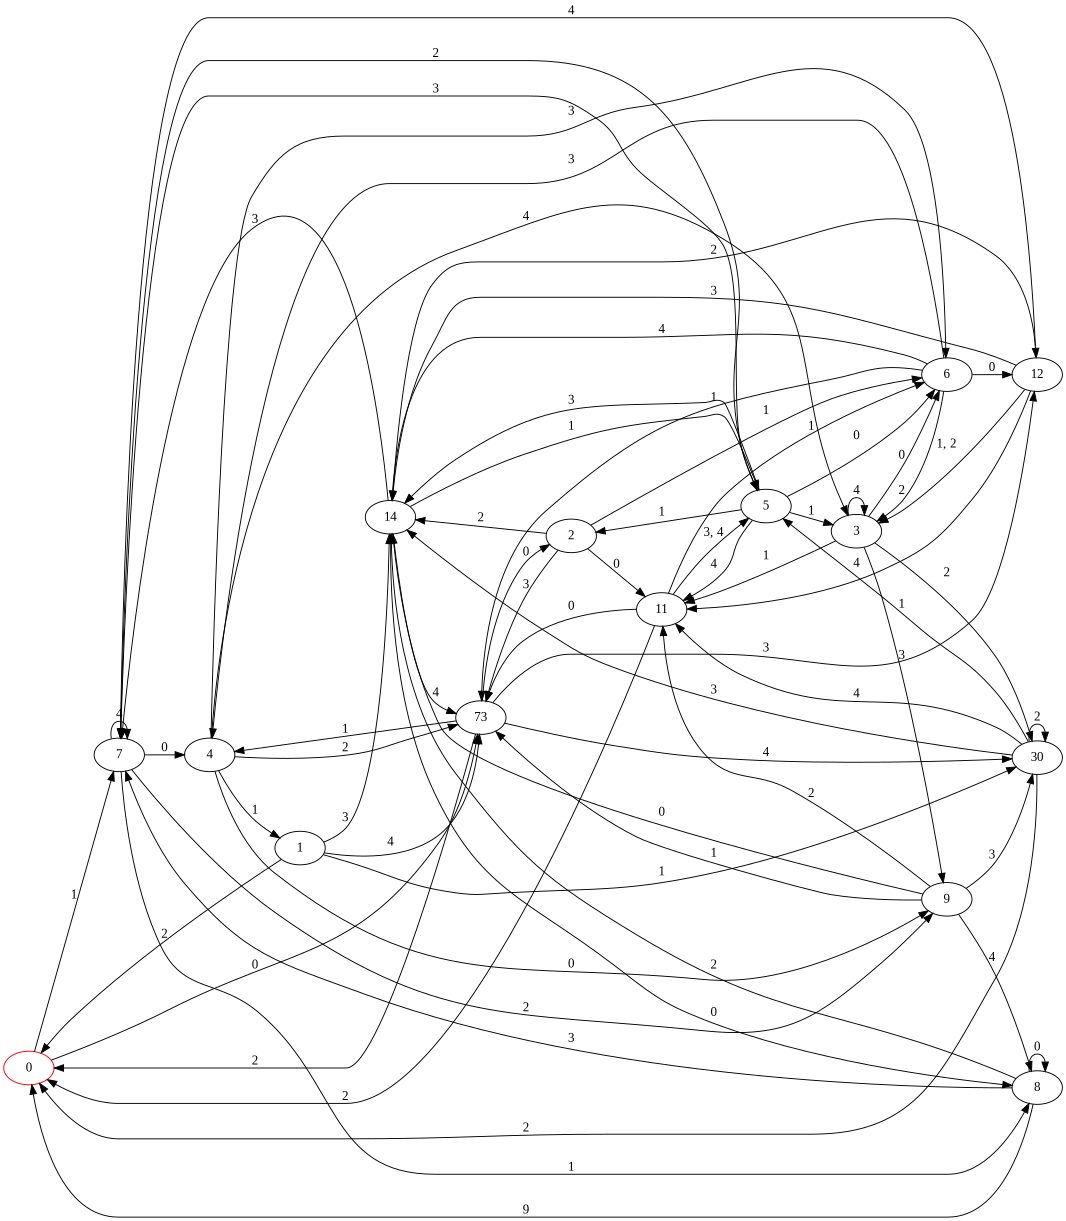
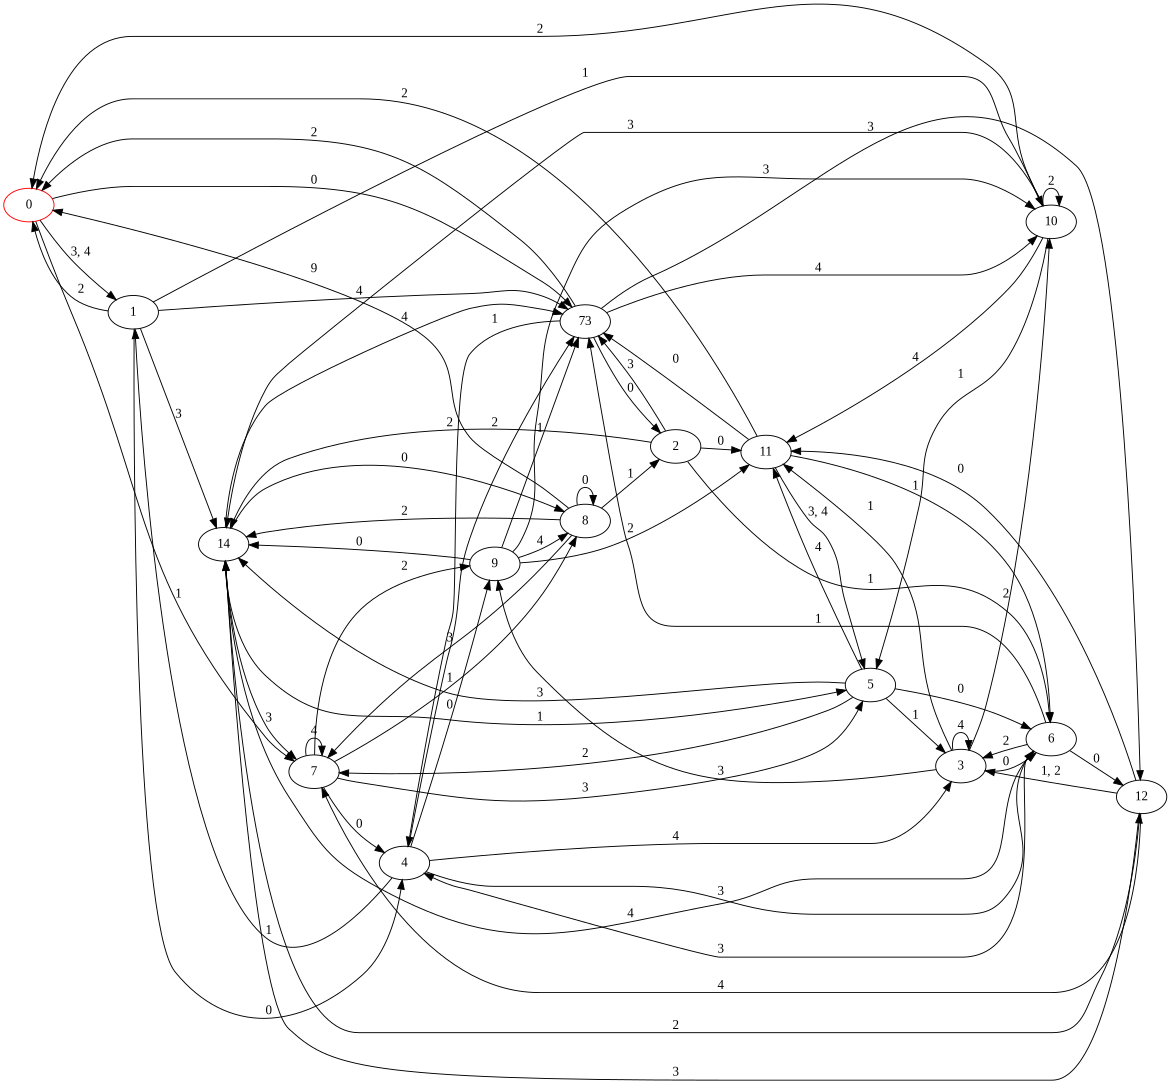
edge "0" -> "1": added, label "3, 4"
edge "5" -> "2": now "8" -> "2"
edge "12" -> "11": label "4" -> "0"
node "30": label "30" -> "10"
edge "1" -> "4": added, label "0"
